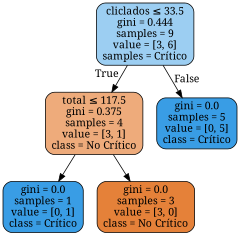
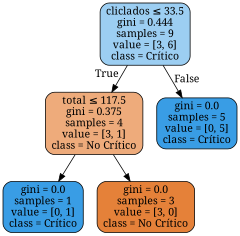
node "cliclados ≤ 33.5": text "samples = Crítico" -> "class = Crítico"
